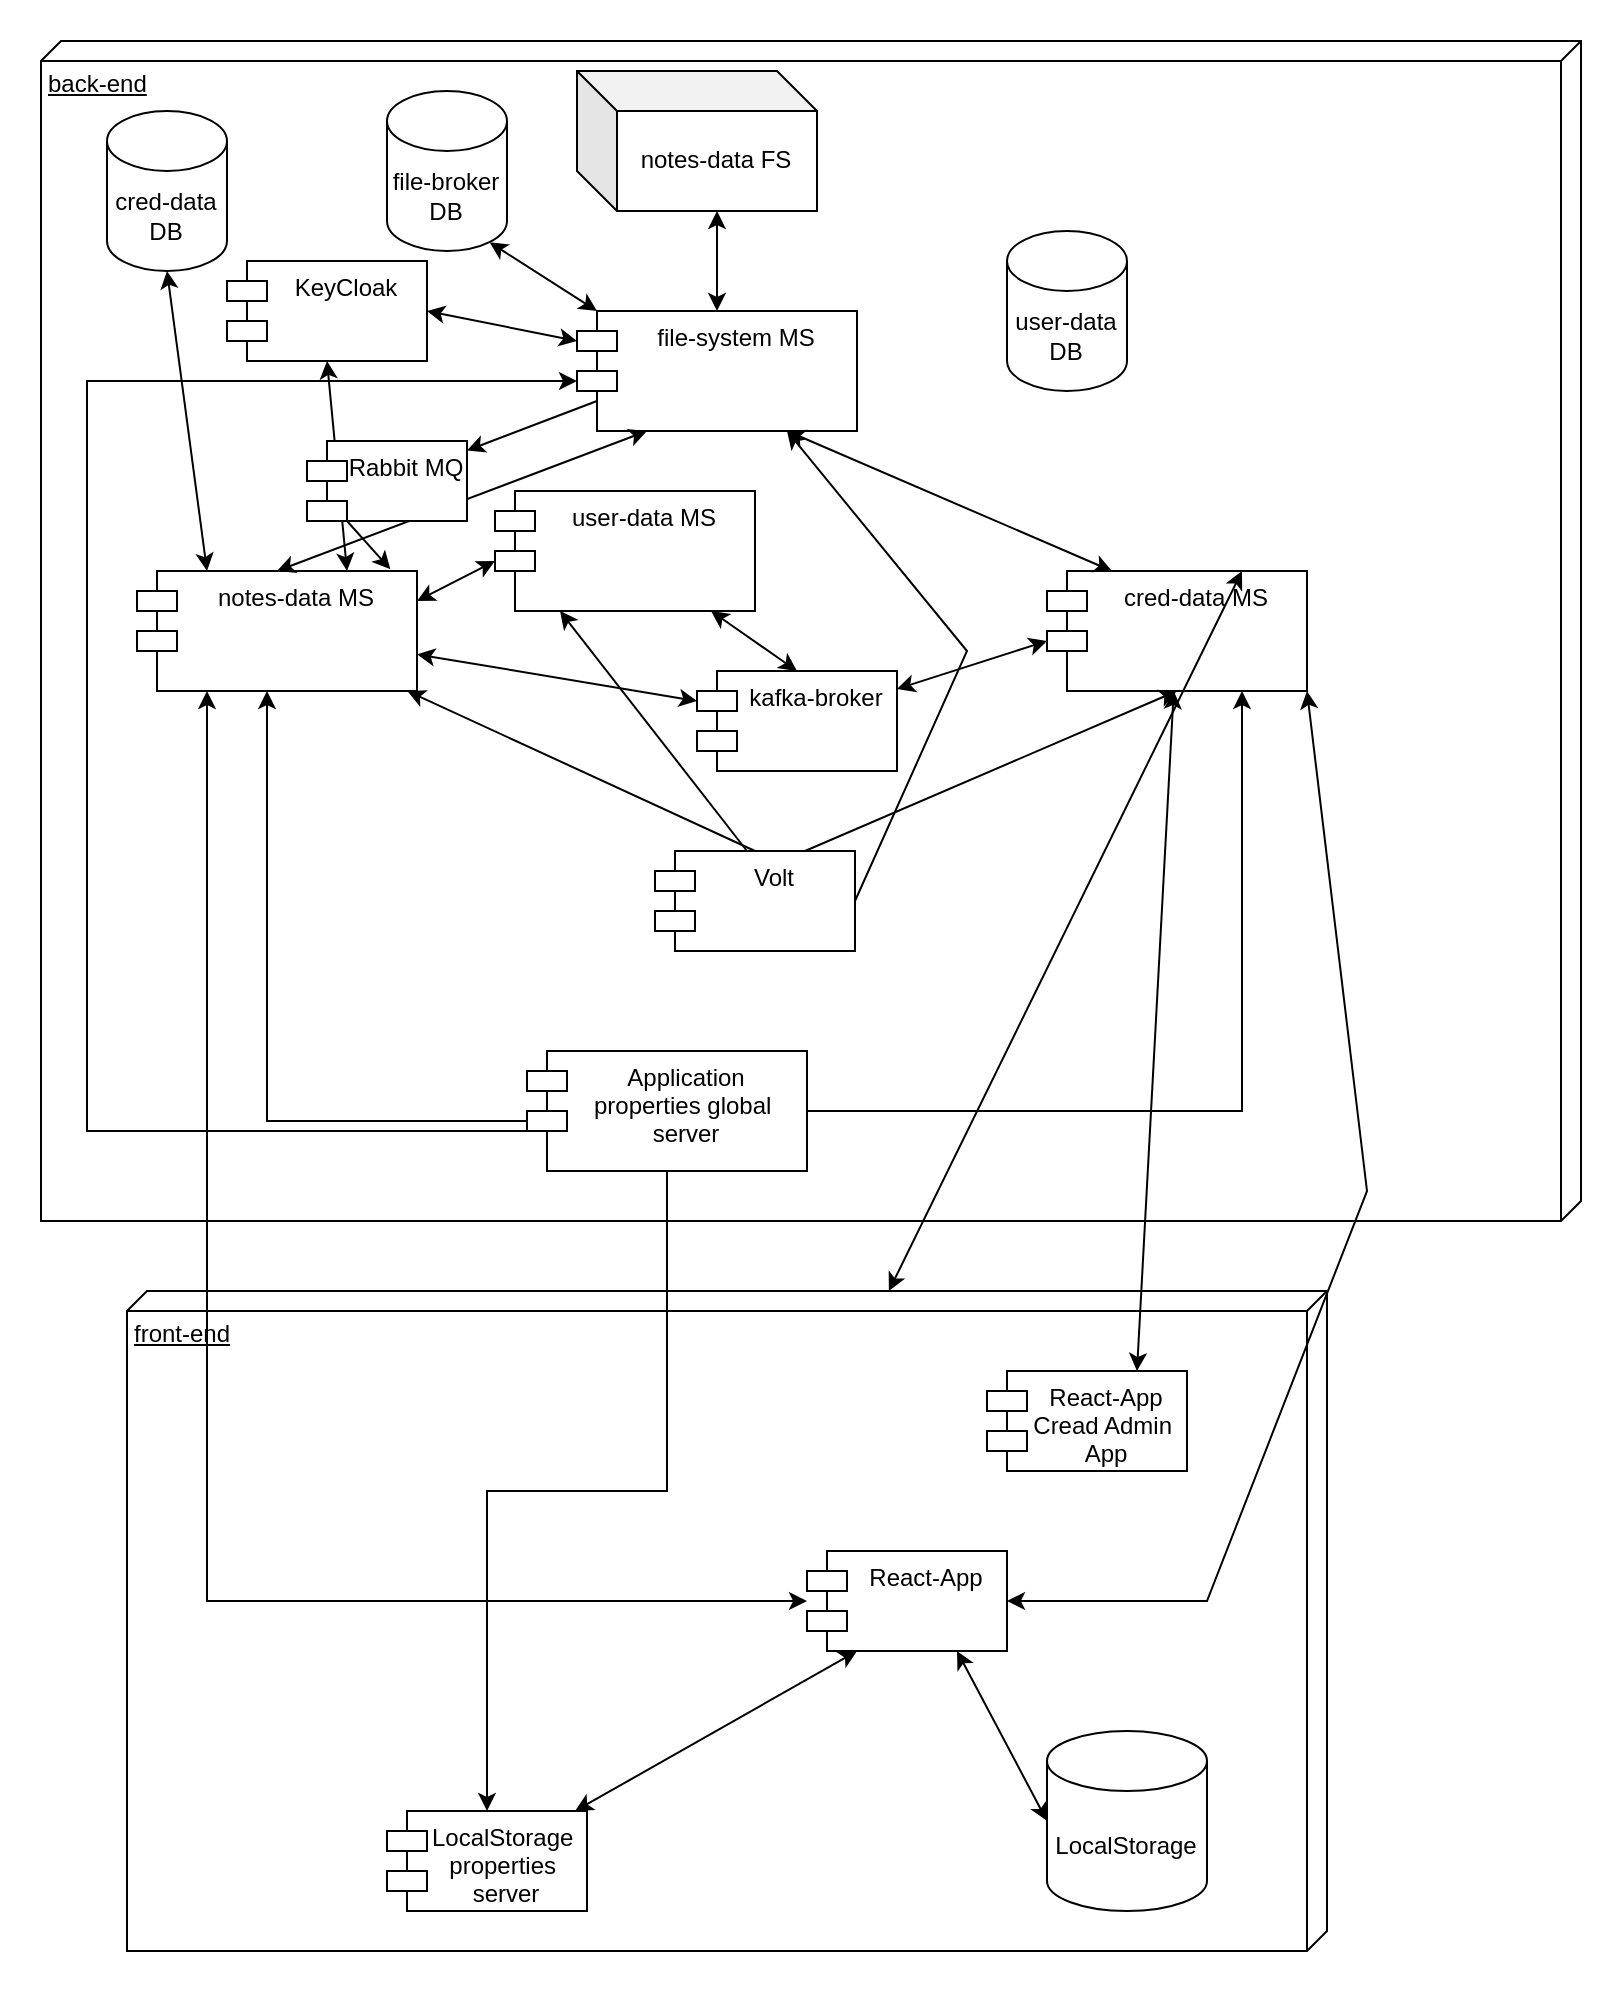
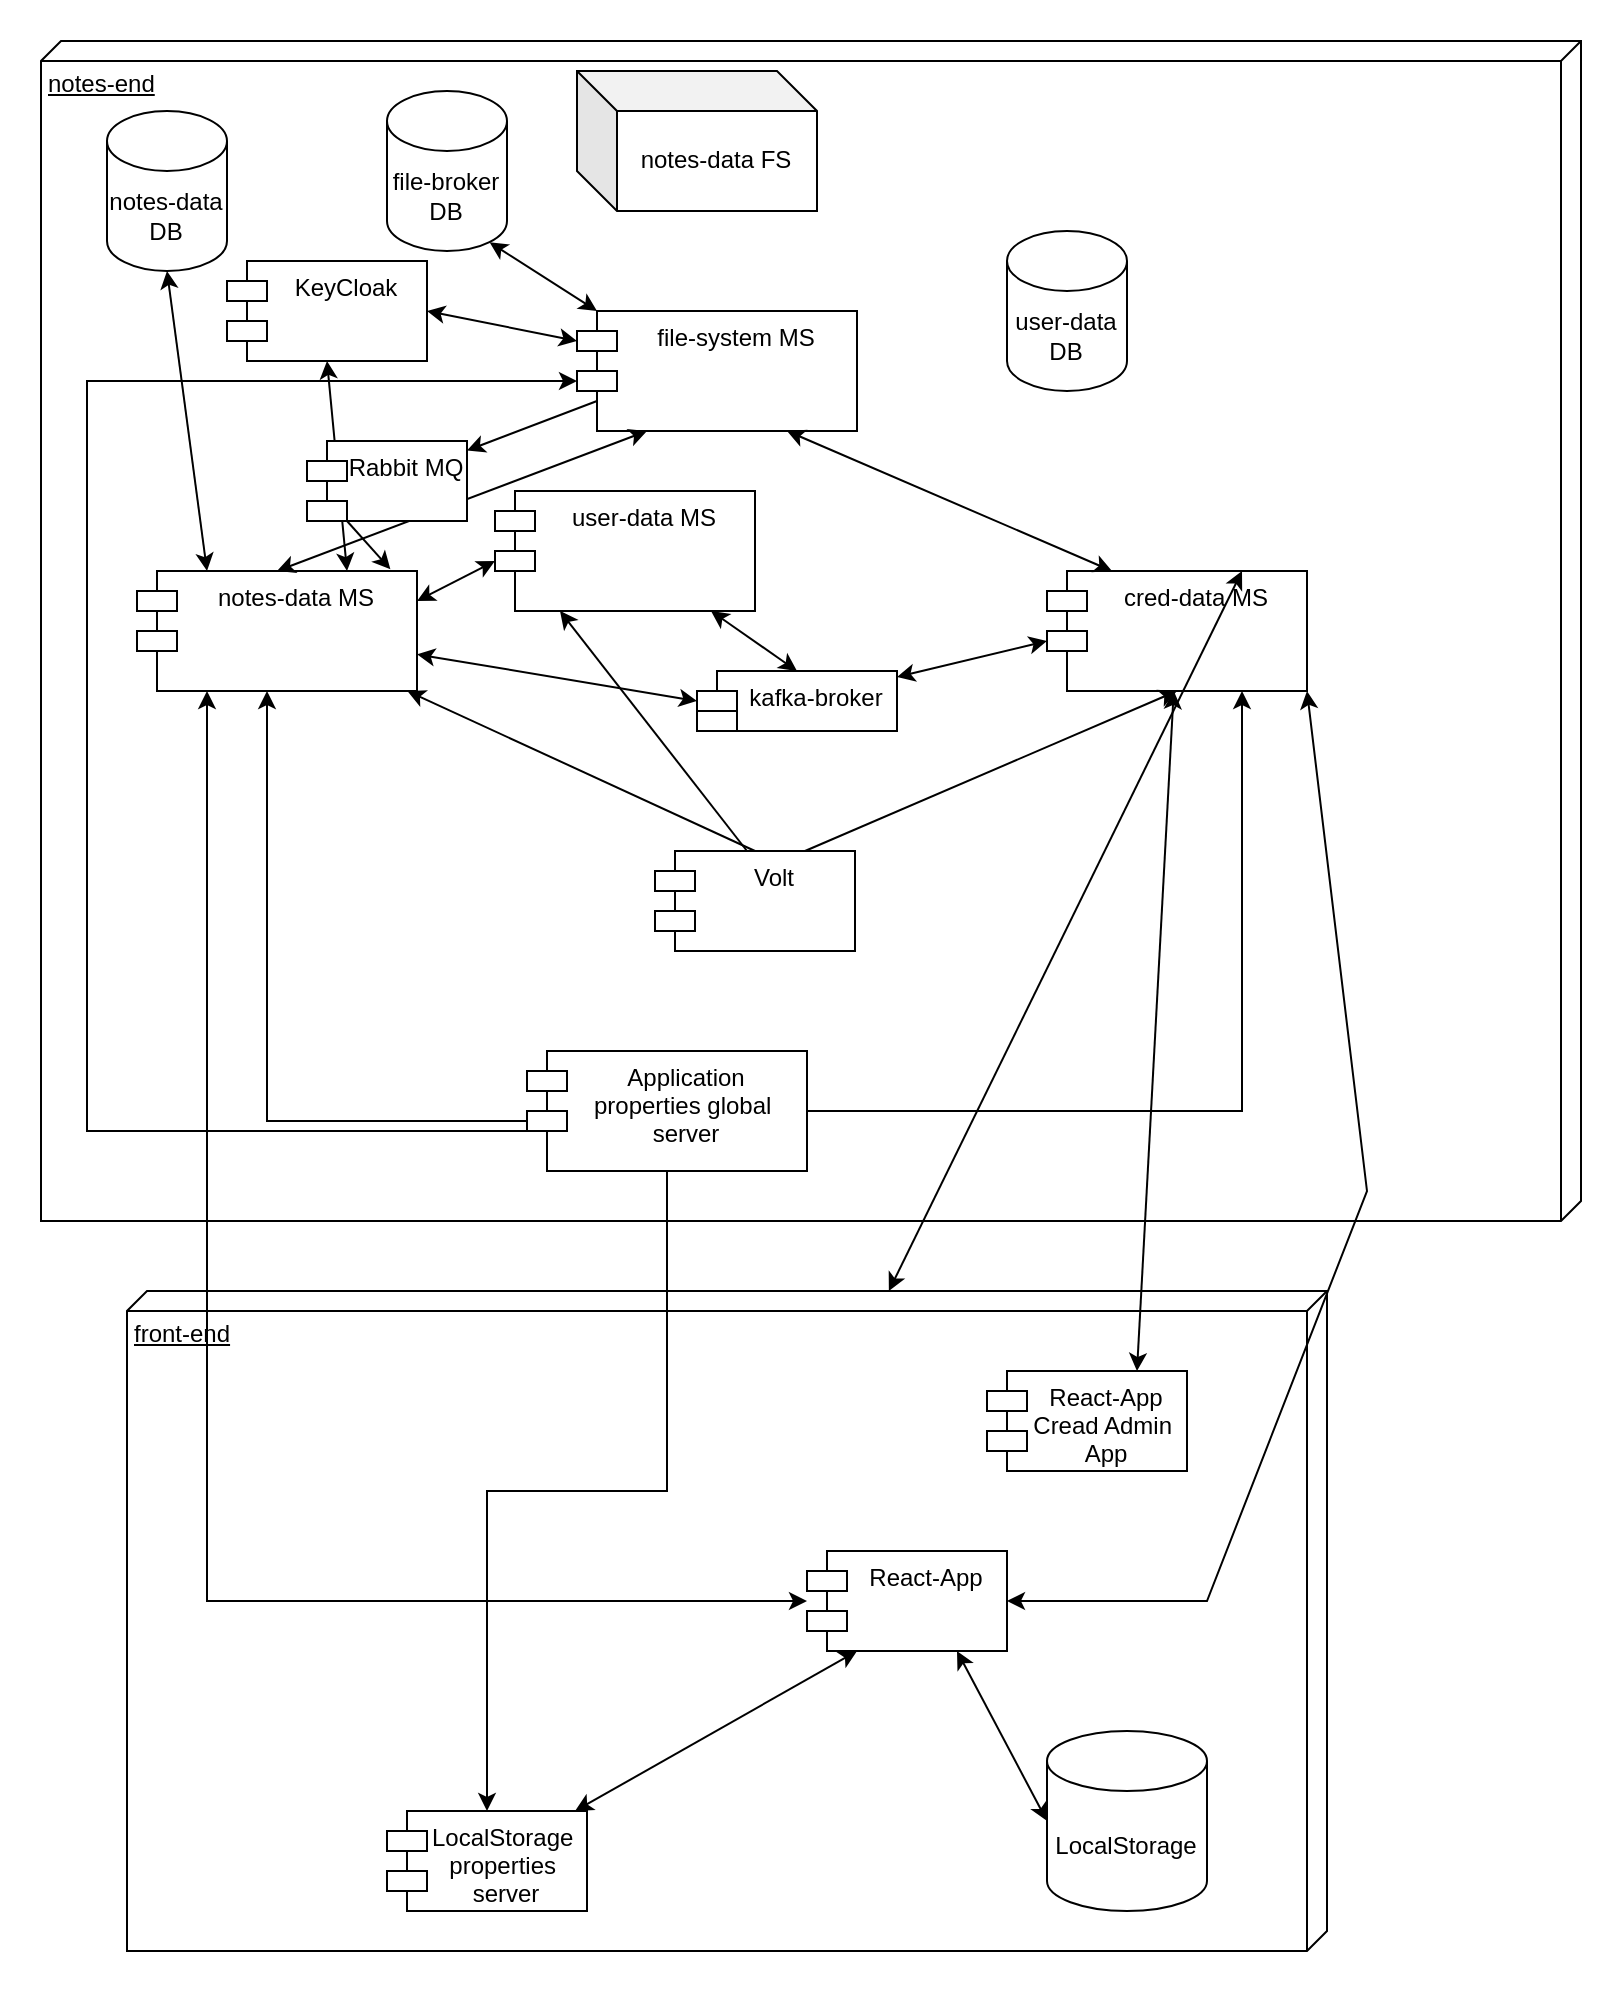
node "back-end": label "back-end" -> "notes-end"
node "cred-data DB": label "cred-data DB" -> "notes-data DB"
edge "notes-data FS" -- "file-system MS": removed
edge "Volt" -> "file-system MS": removed
node "kafka-broker": size 200x100 -> 200x60
